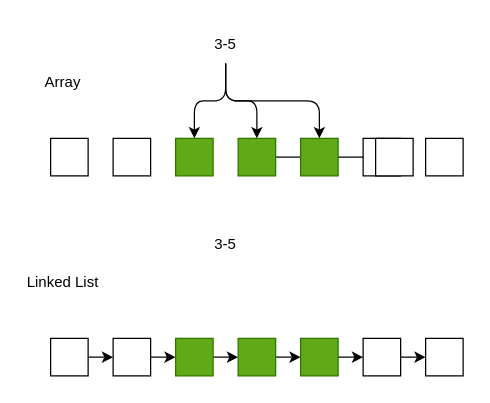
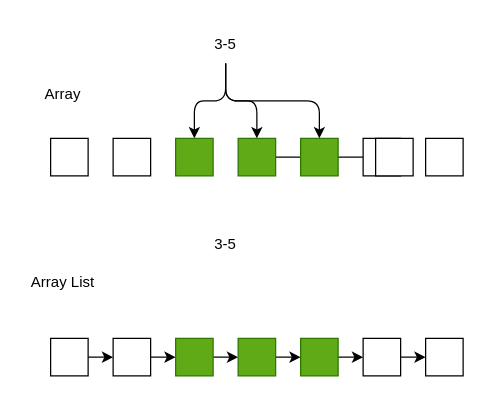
node "Array": moved (63, 82) -> (63, 94)
node "Linked List": label "Linked List" -> "Array List"
